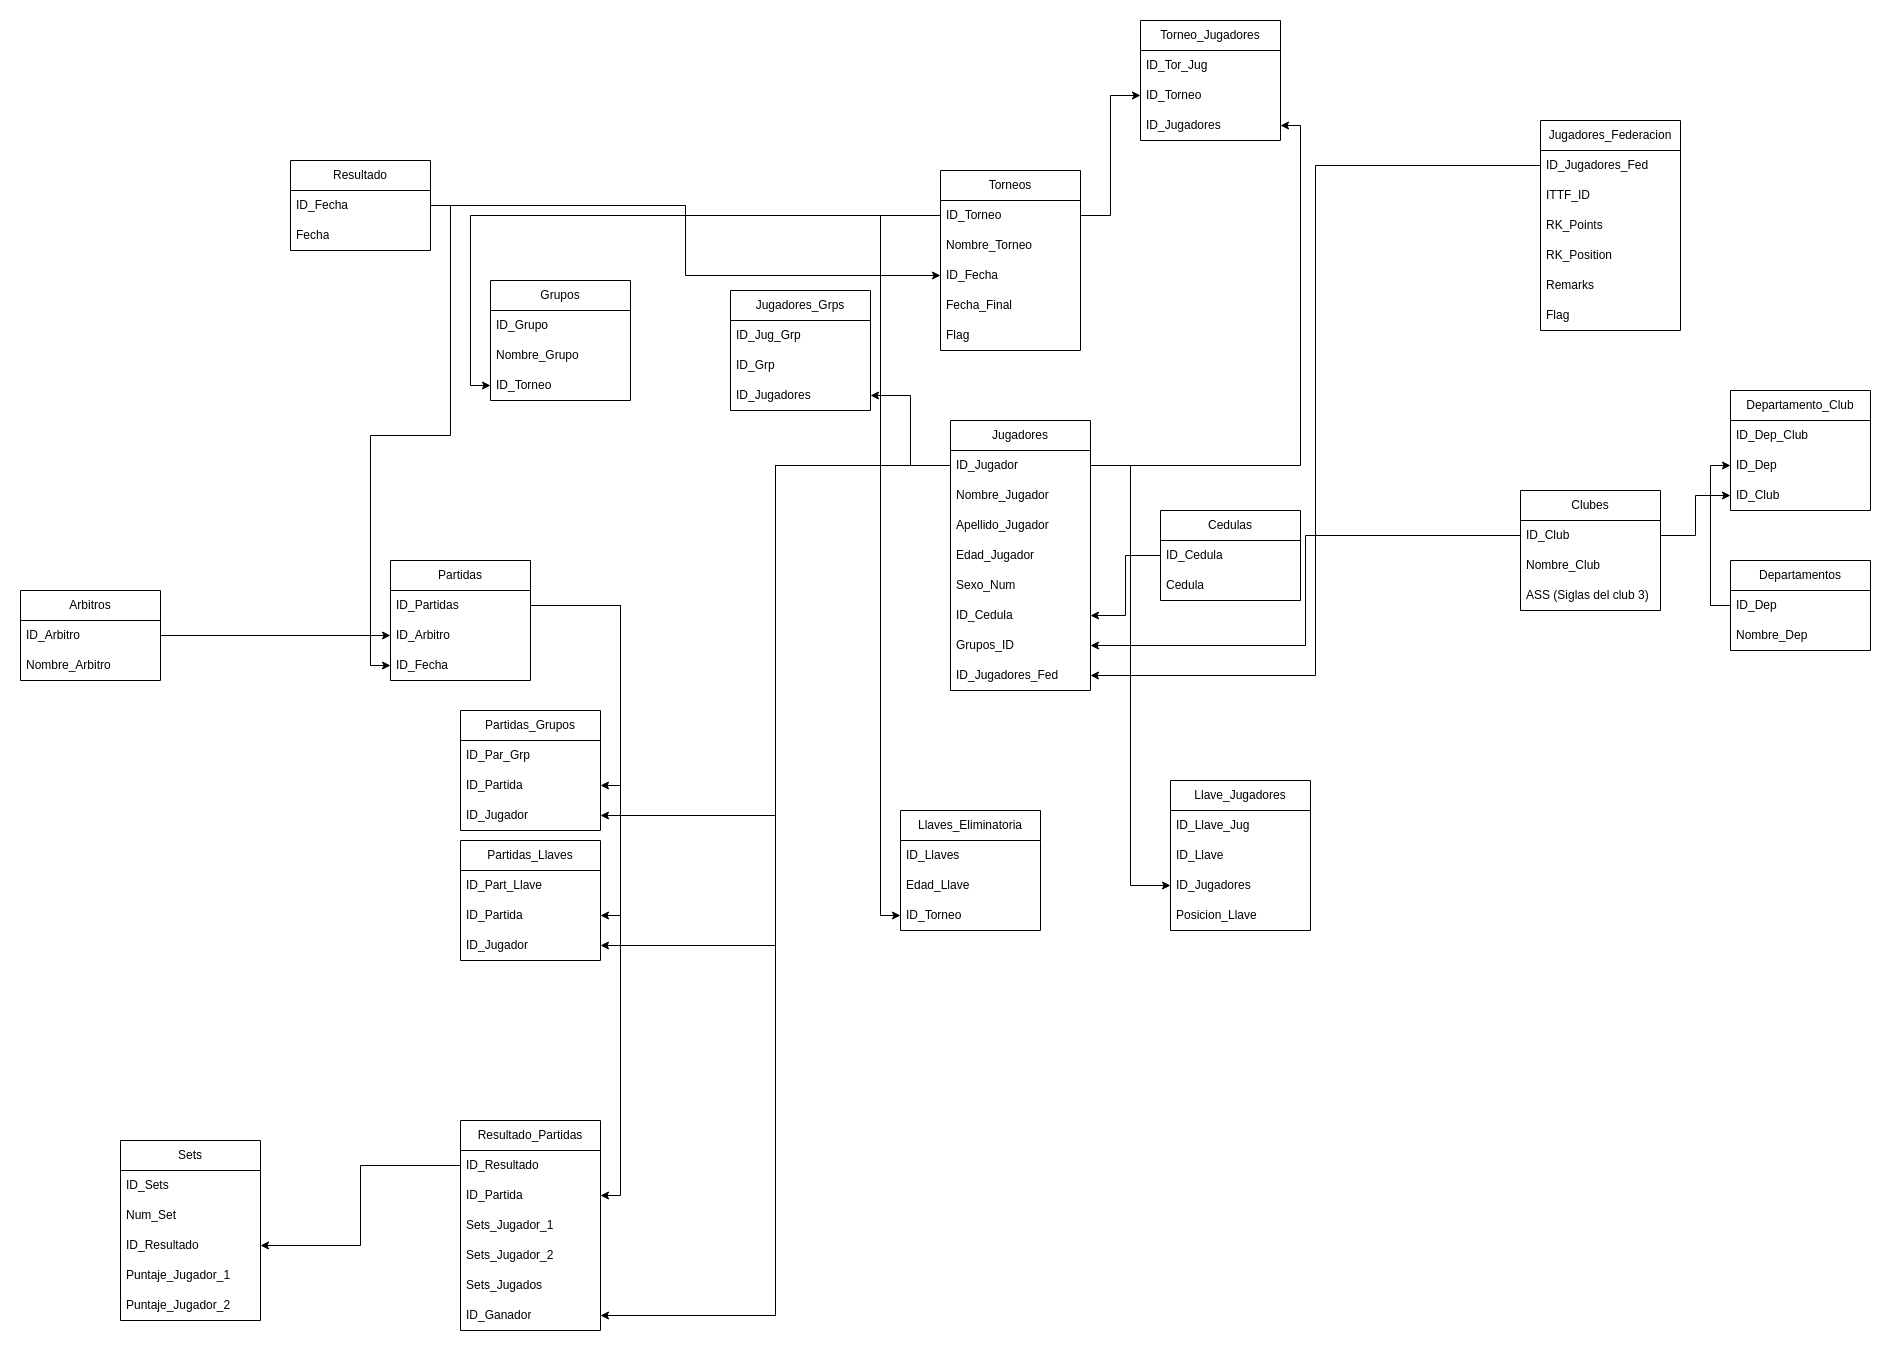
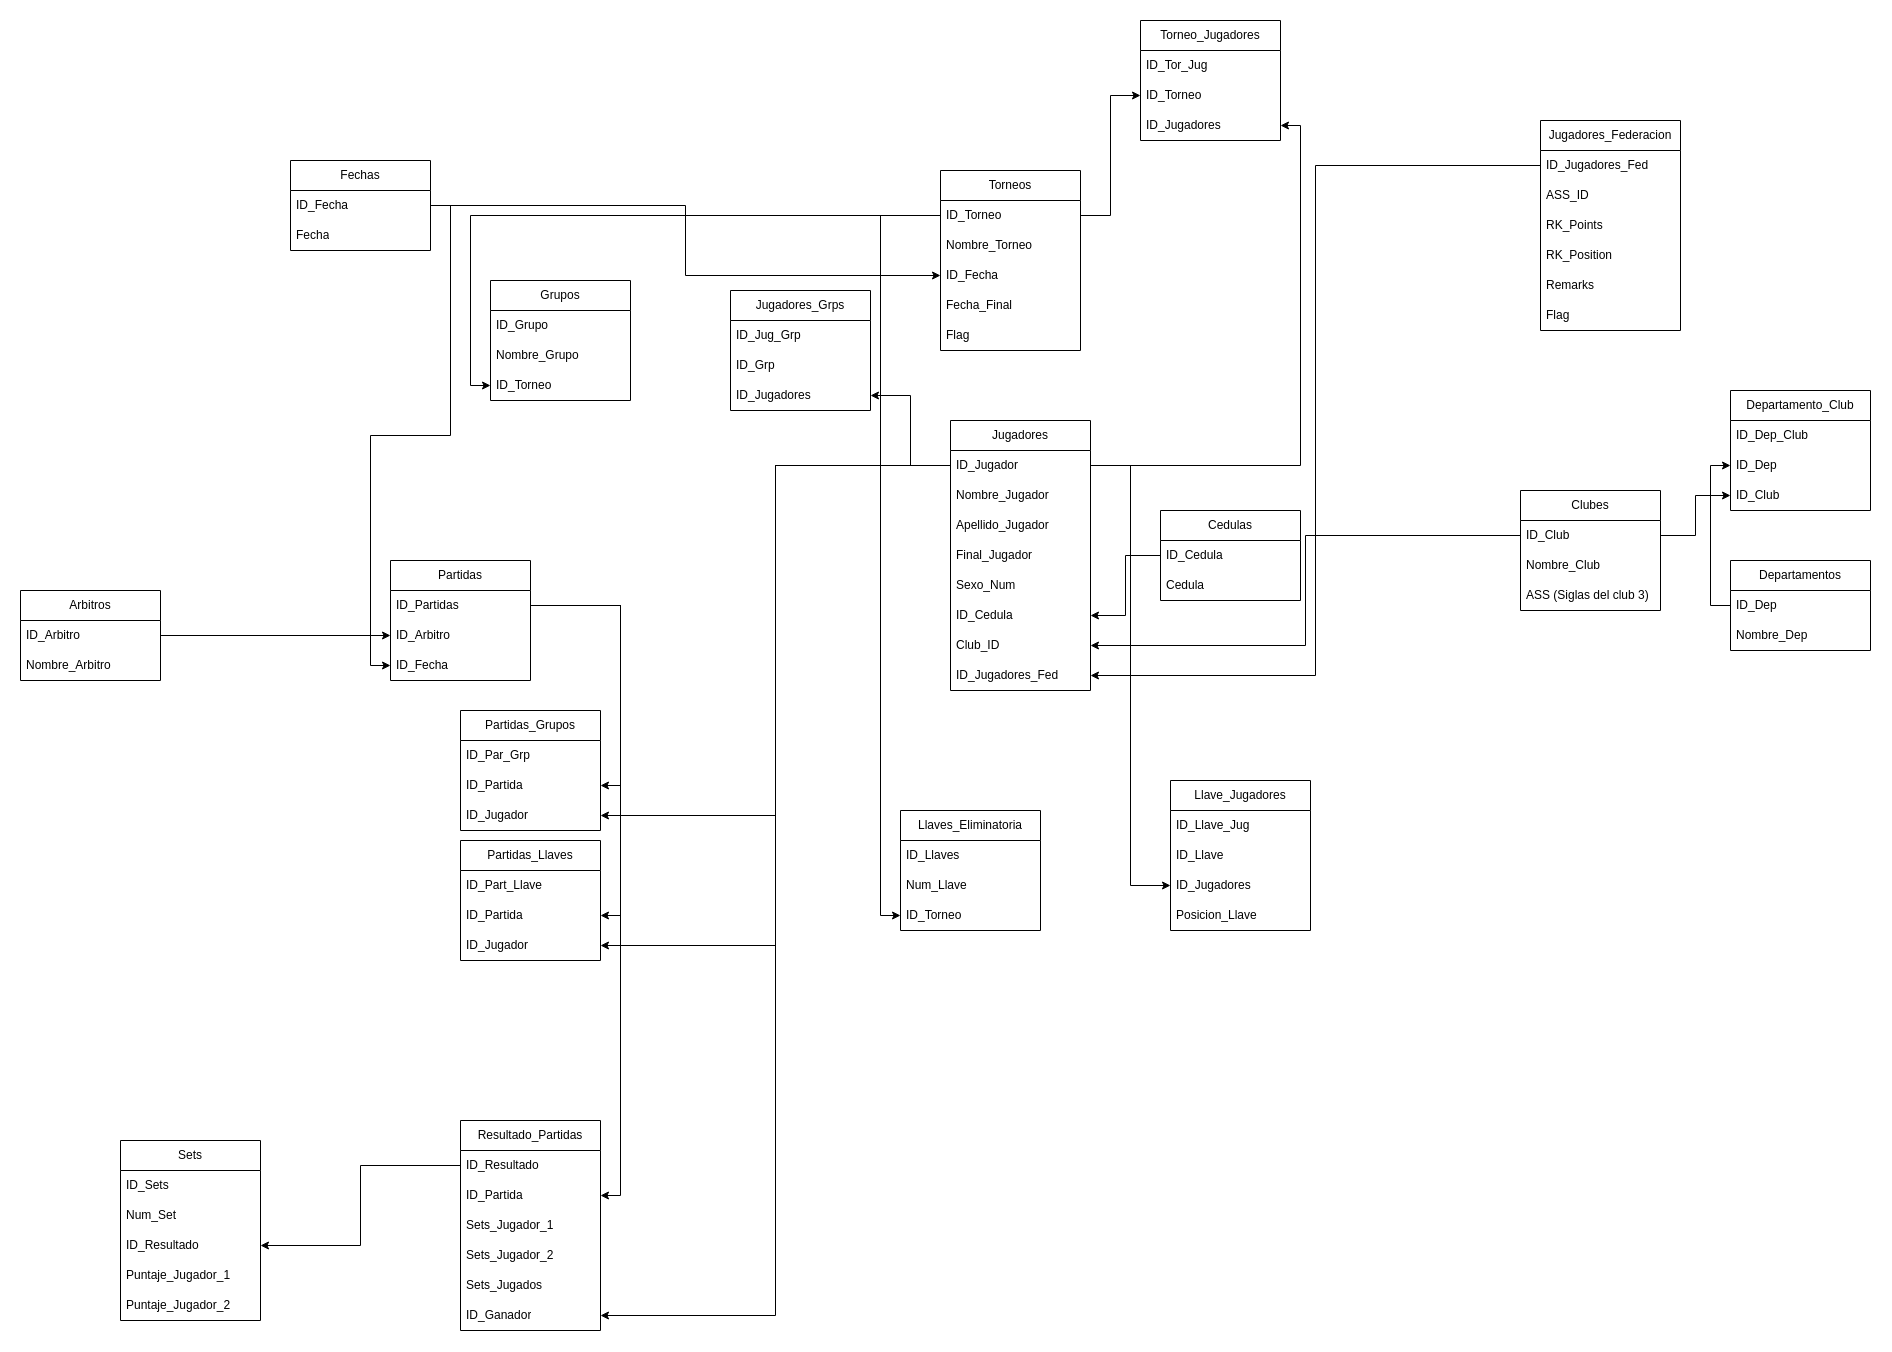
node "Resultado": label "Resultado" -> "Fechas"
node "ITTF_ID": label "ITTF_ID" -> "ASS_ID"
node "Edad_Jugador": label "Edad_Jugador" -> "Final_Jugador"
node "Grupos_ID": label "Grupos_ID" -> "Club_ID"
node "Edad_Llave": label "Edad_Llave" -> "Num_Llave"
